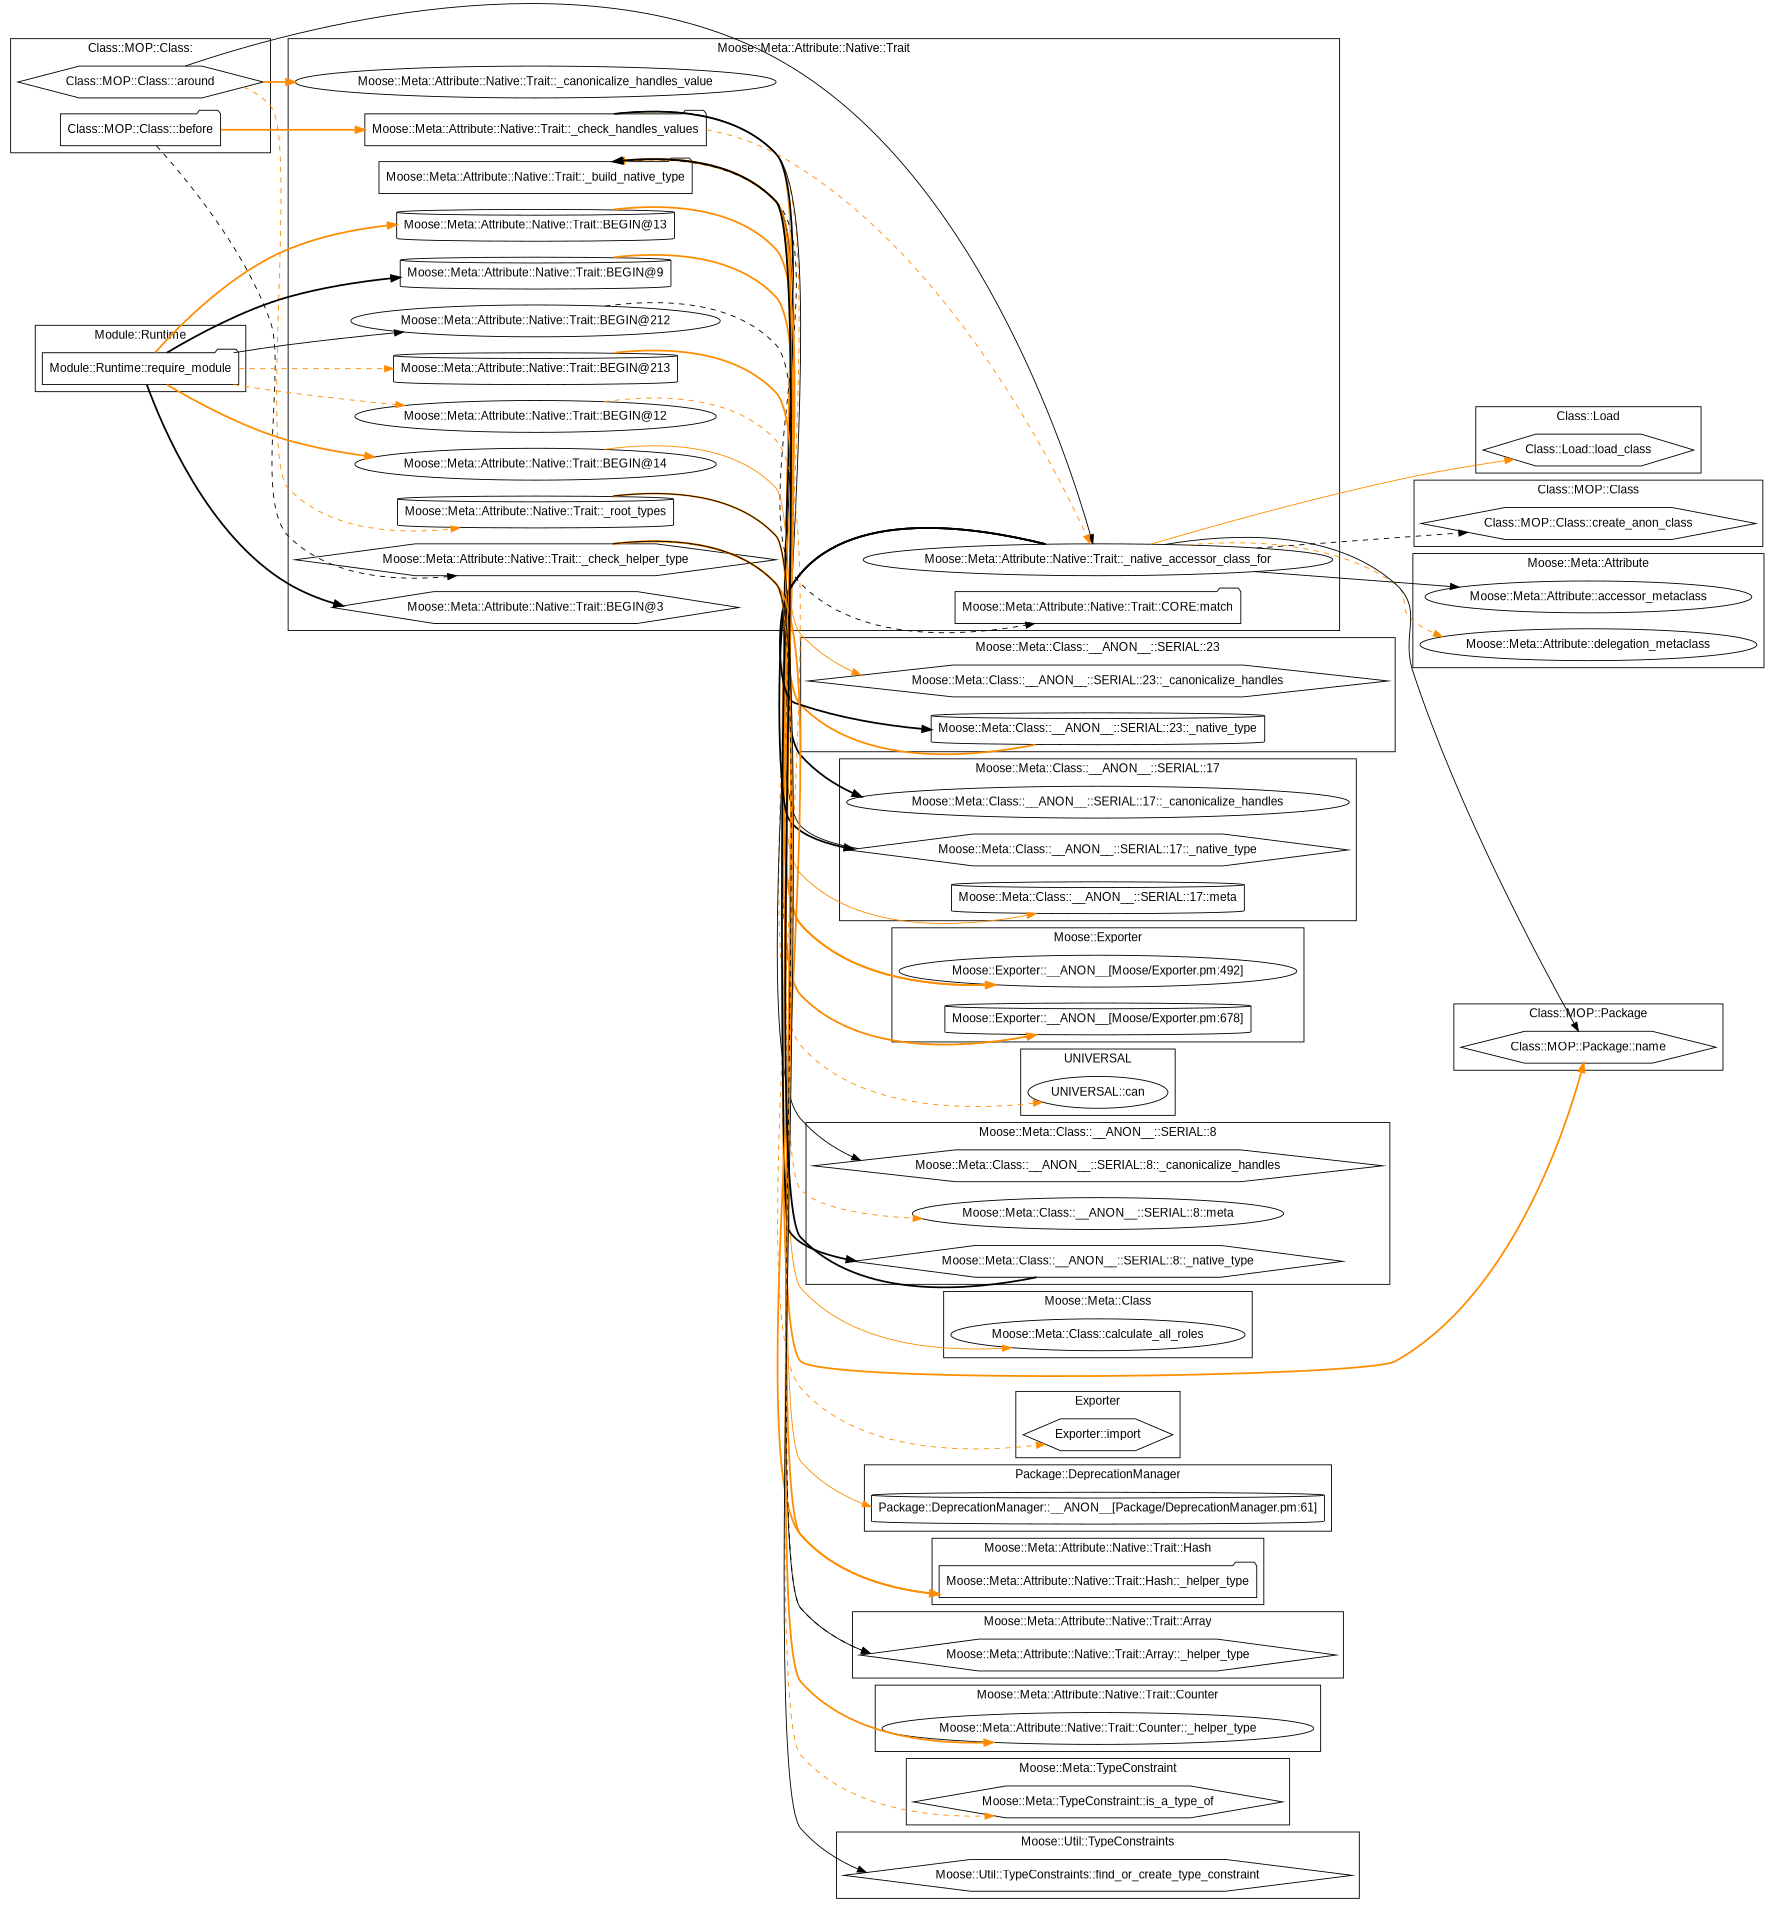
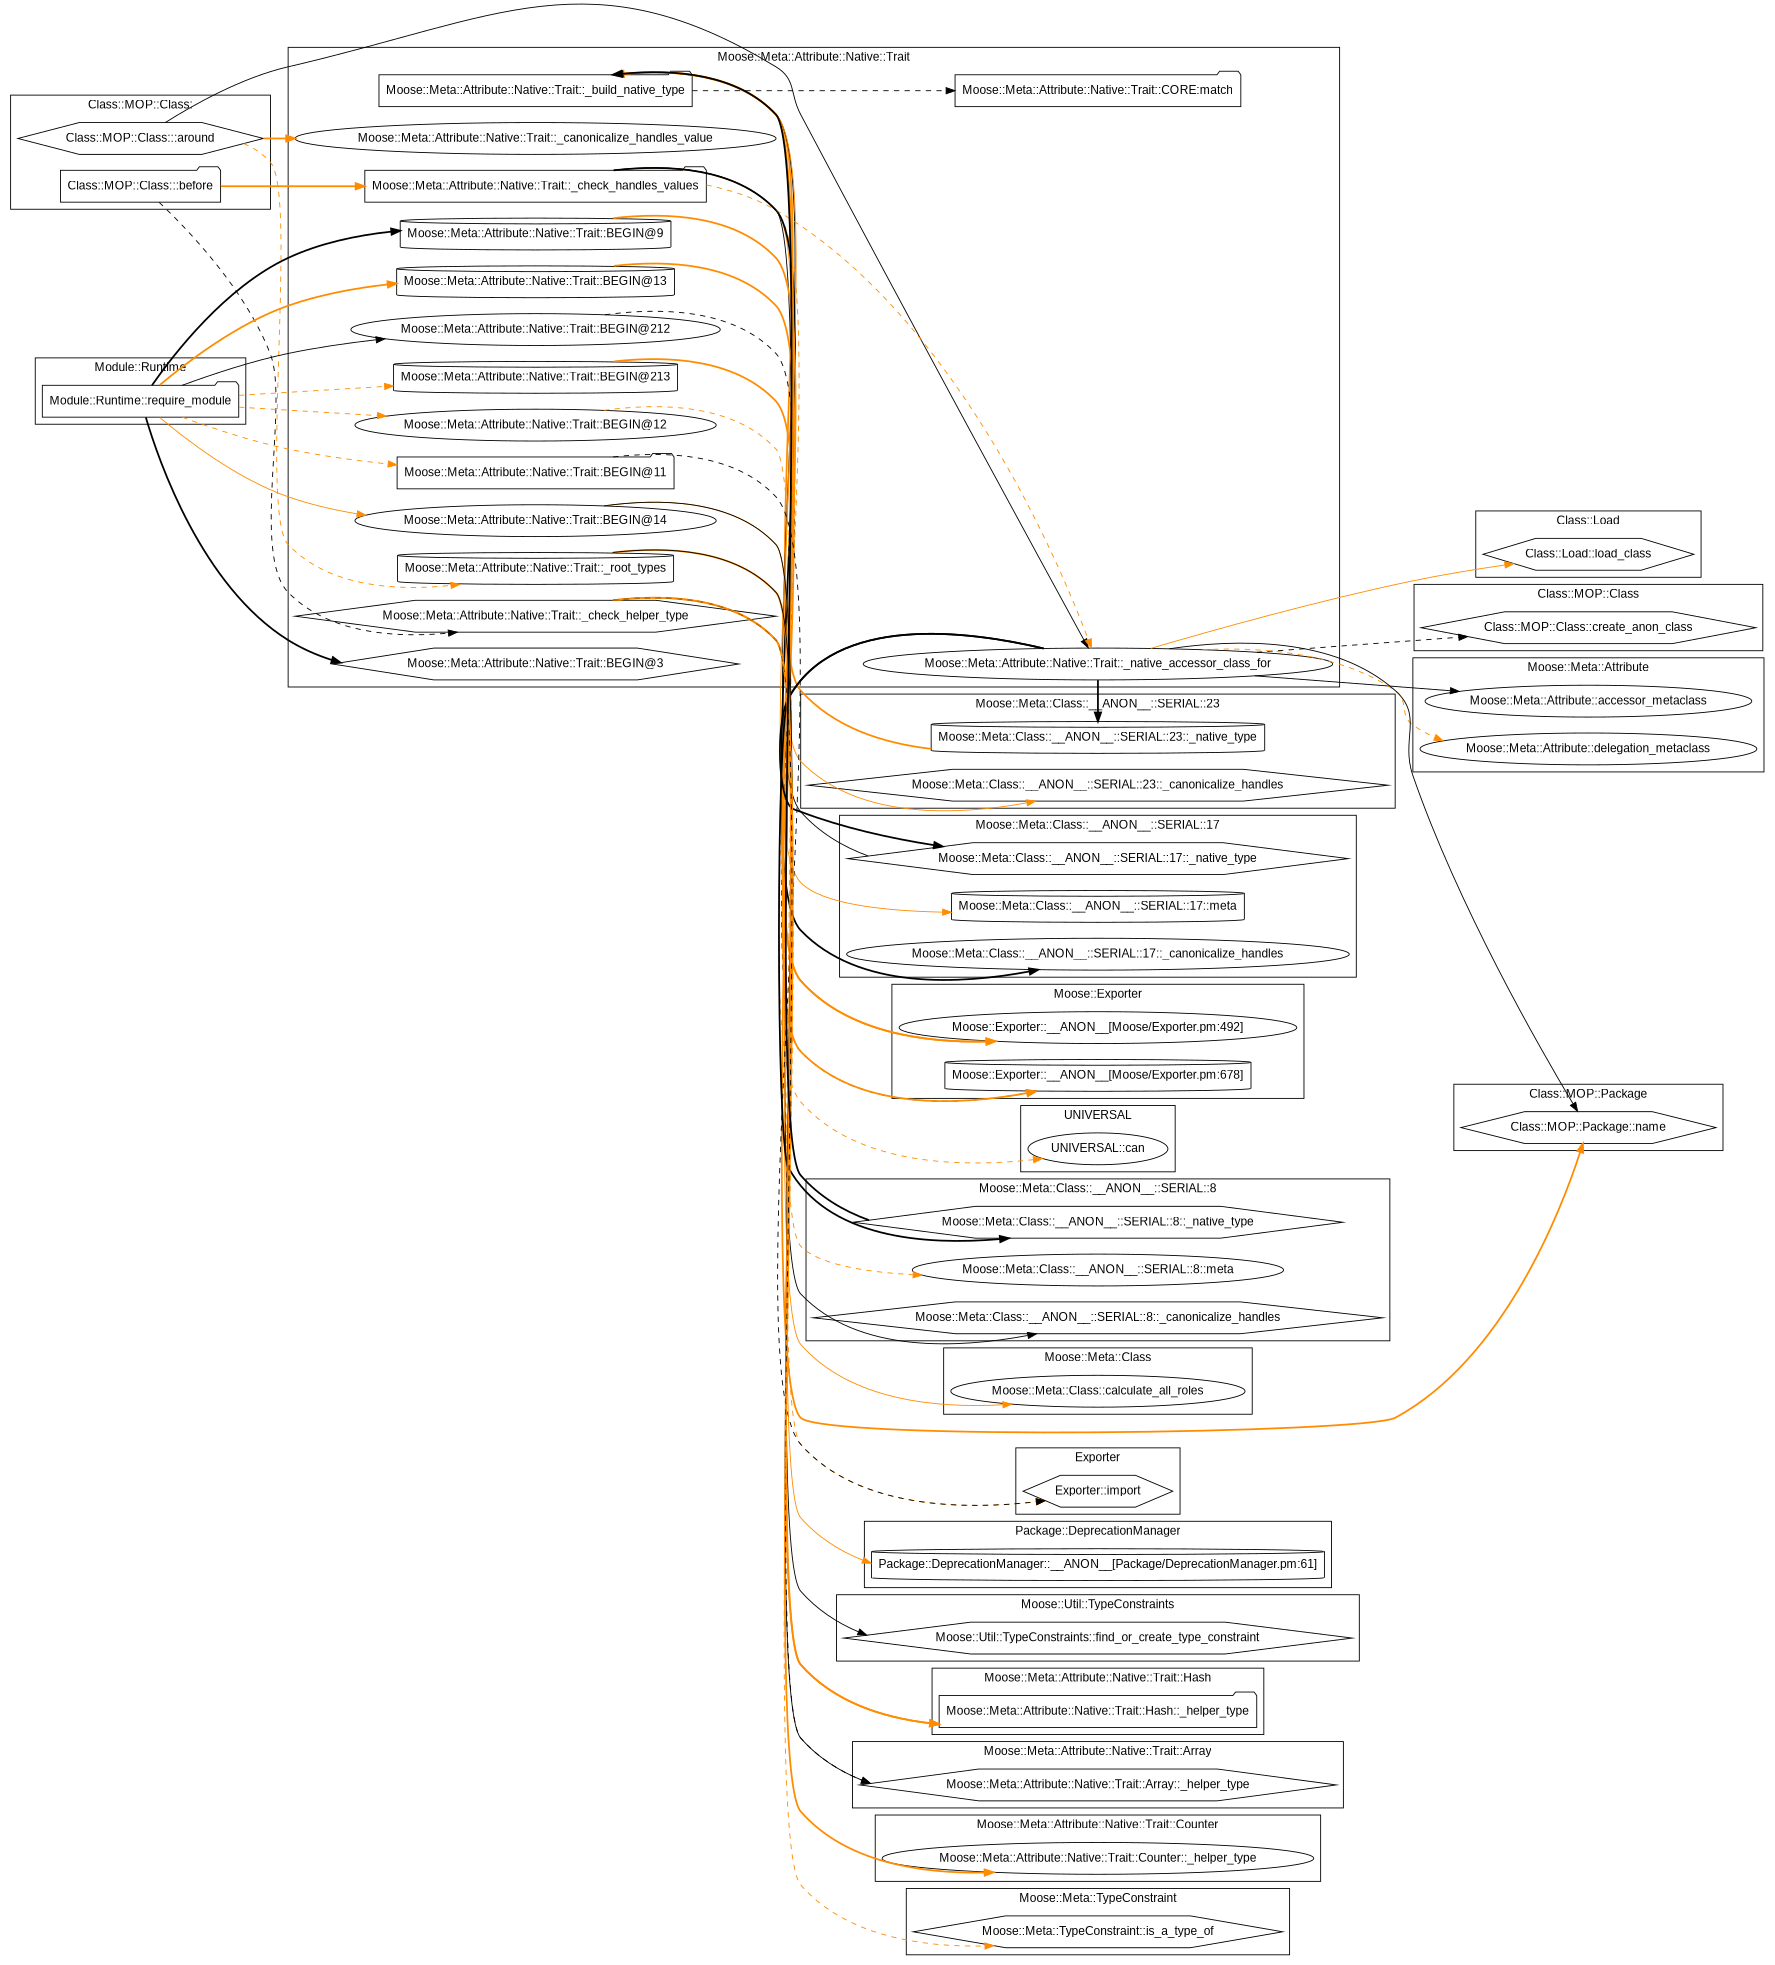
edge "Module::Runtime::require_module" -> "Moose::Meta::Attribute::Native::Trait::BEGIN@14": style bold -> solid
node "Moose::Meta::Attribute::Native::Trait::BEGIN@11": added
edge "Moose::Meta::Attribute::Native::Trait::_check_helper_type" -> "Moose::Util::TypeConstraints::find_or_create_type_constraint": now "Moose::Meta::Attribute::Native::Trait::BEGIN@14" -> "Moose::Util::TypeConstraints::find_or_create_type_constraint"
